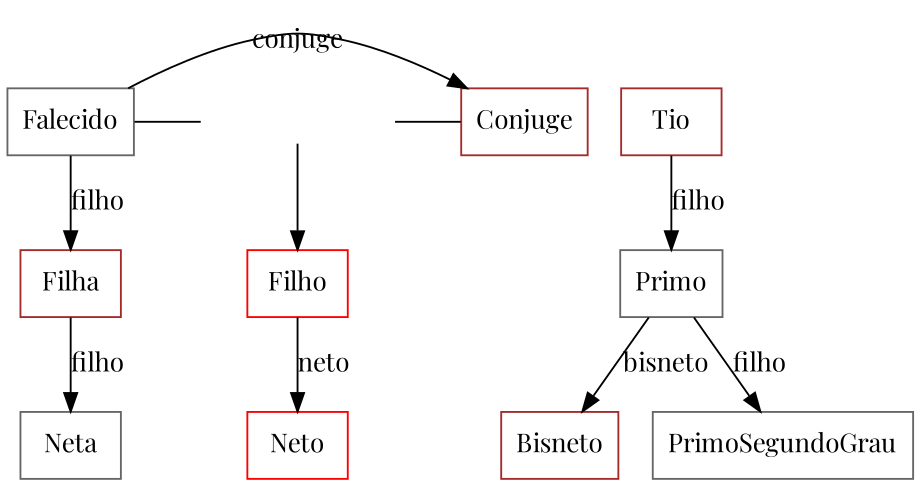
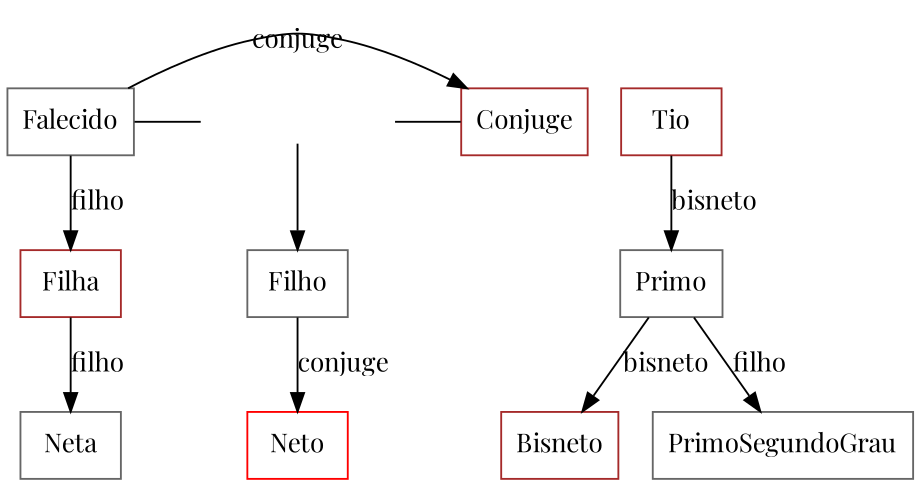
edge "Tio" -> "Primo": label "filho" -> "bisneto"
node "Filho": color red -> gray40
edge "Filho" -> "Neto": label "neto" -> "conjuge"
